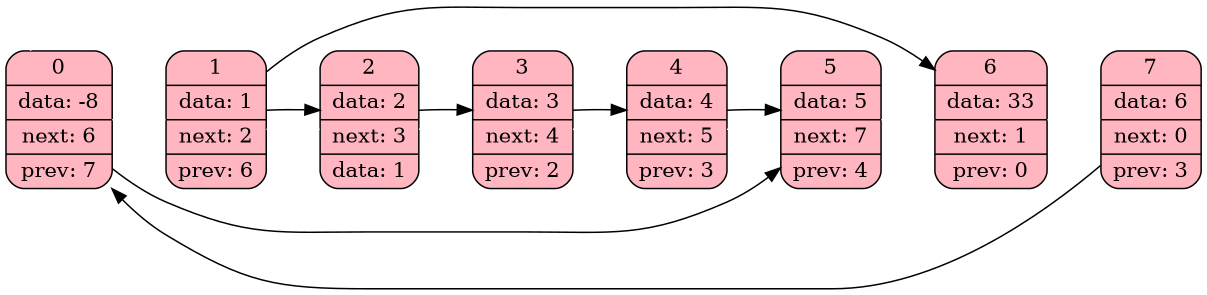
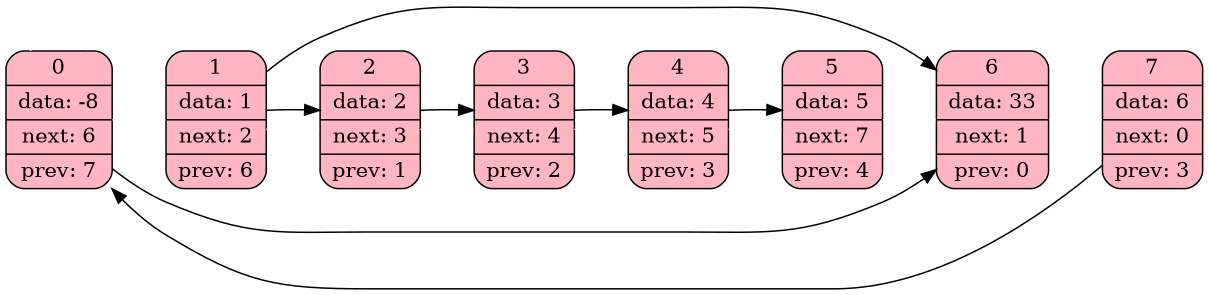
node "2": text "data: 1" -> "prev: 1"
edge "0" -> "5": now "0" -> "6"
